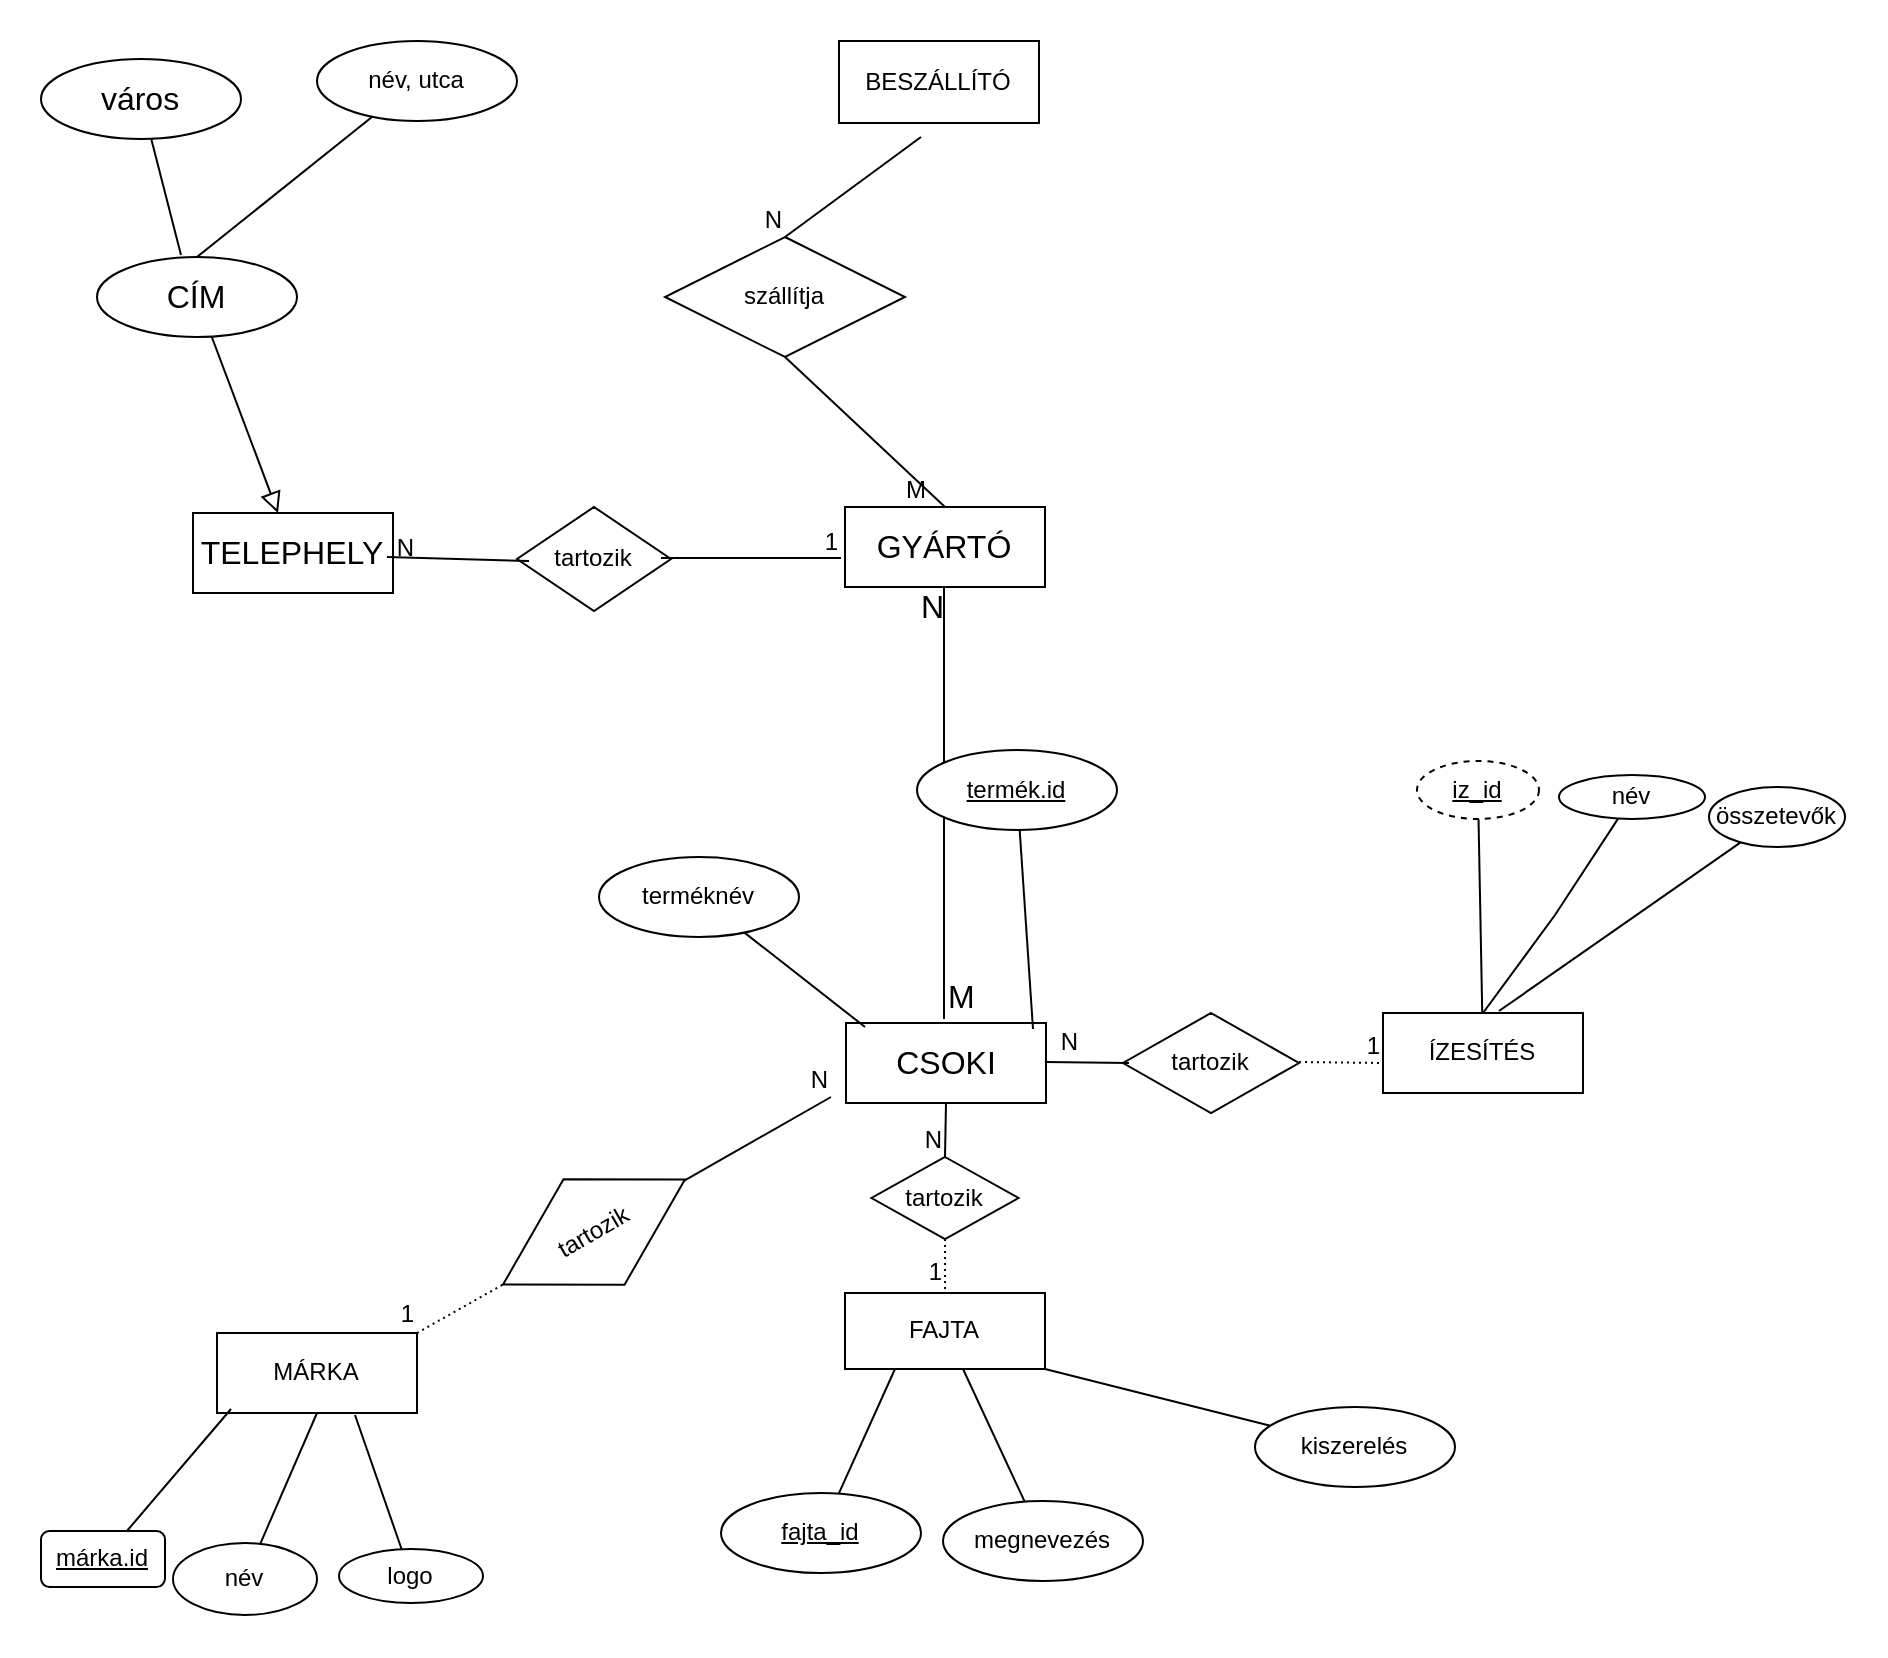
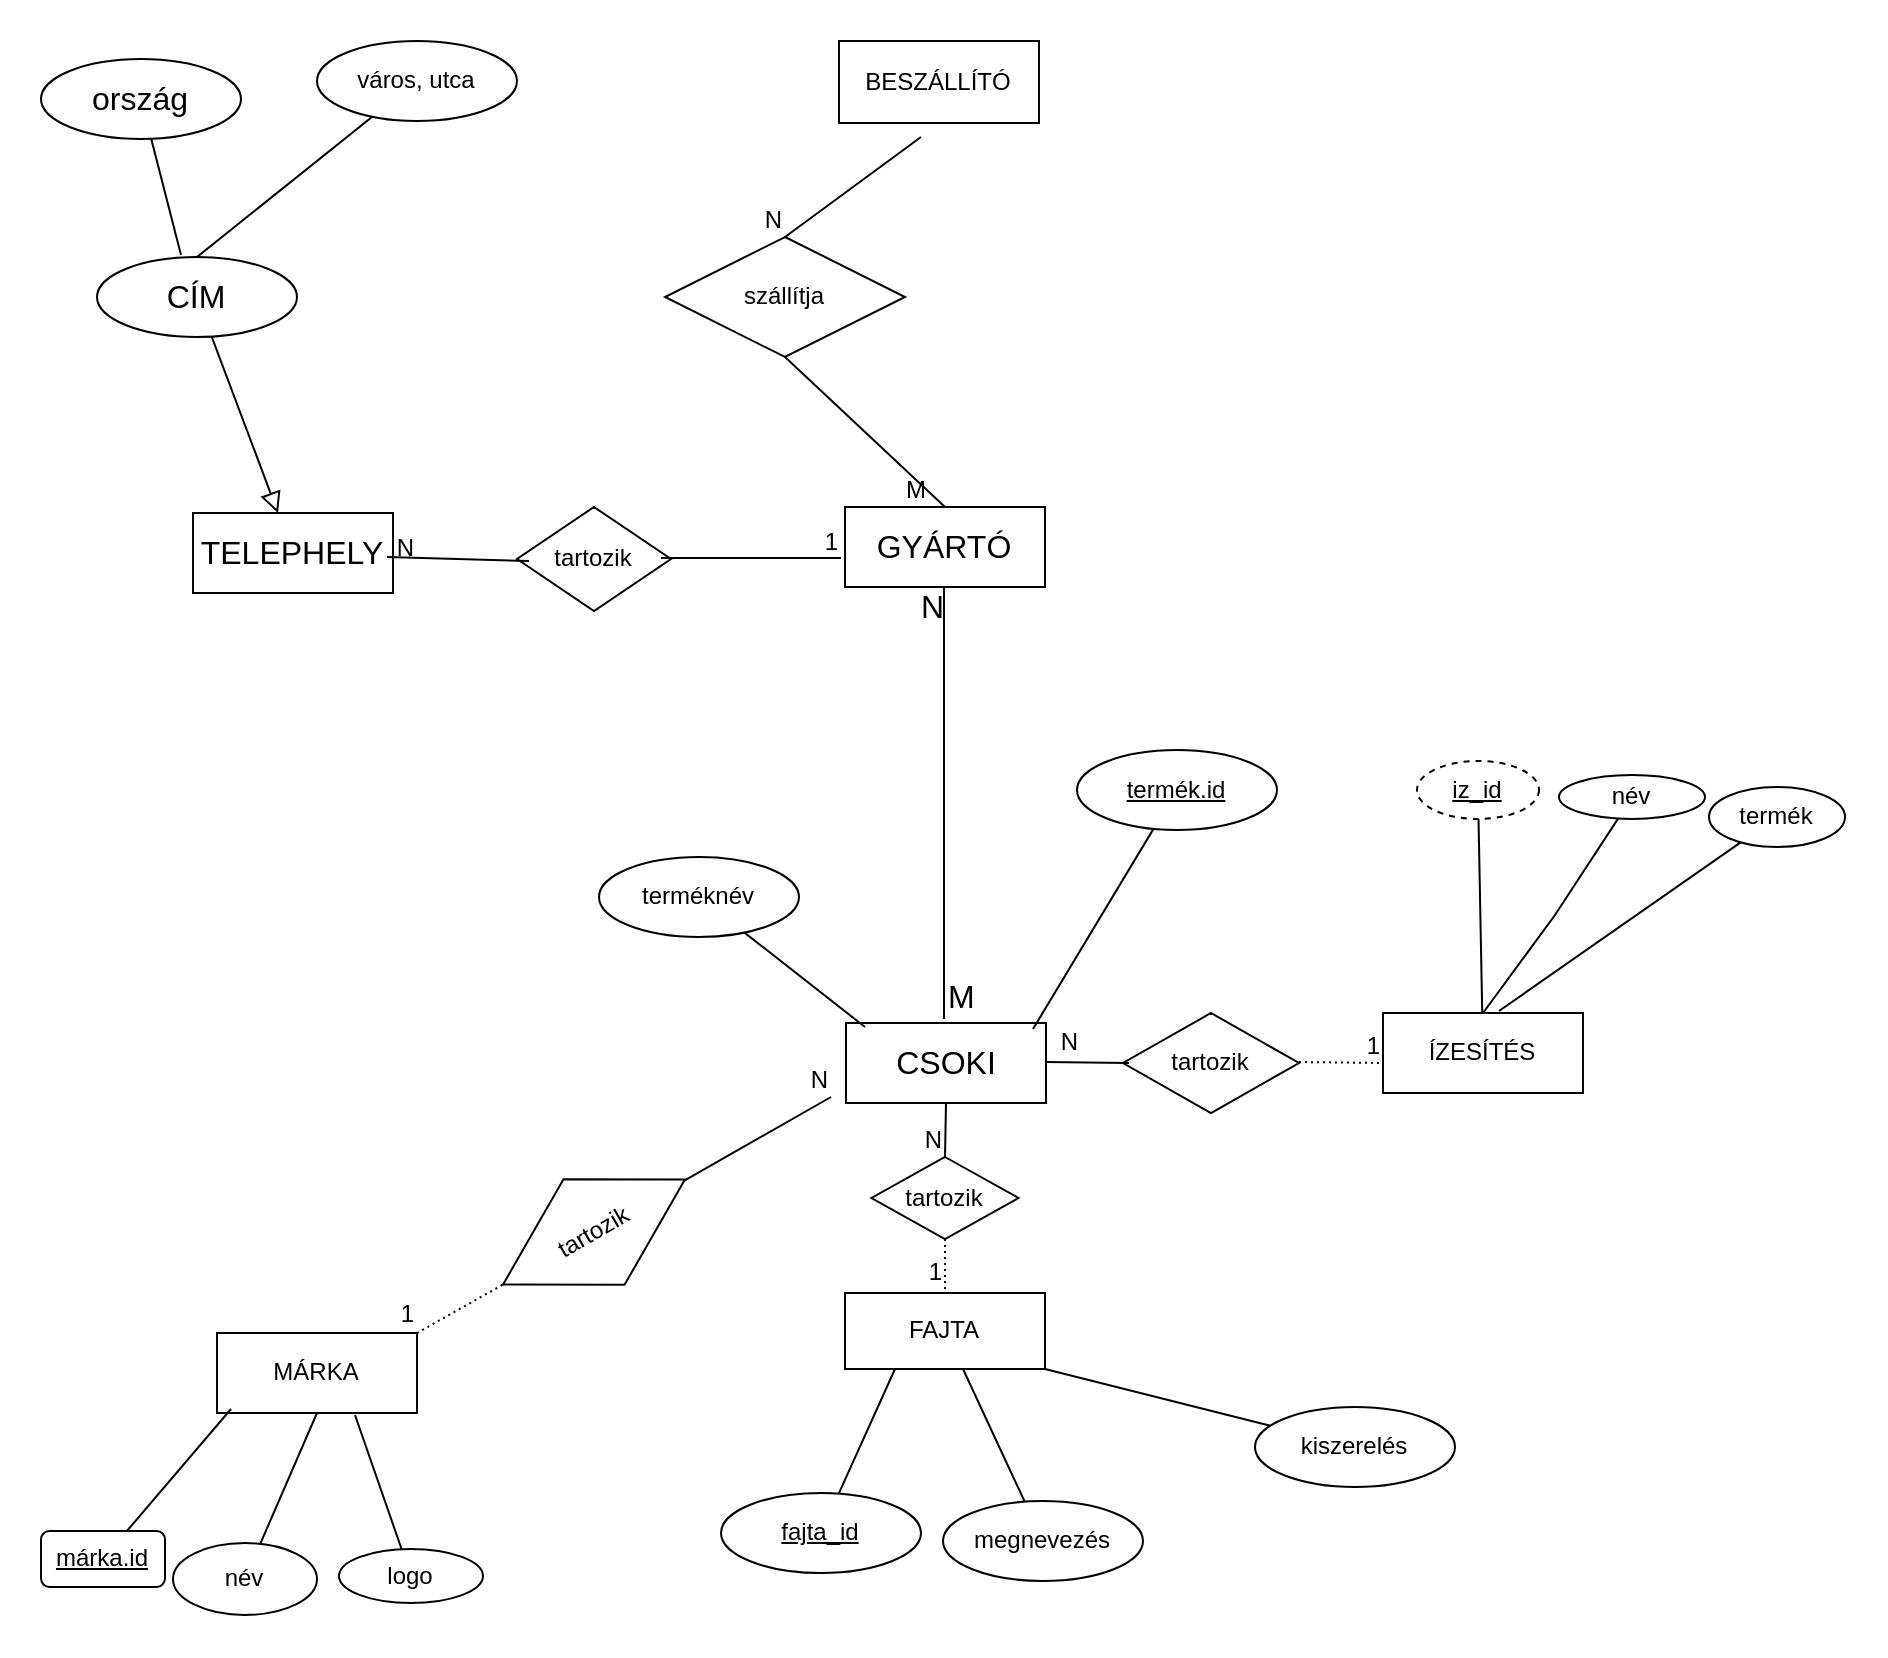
node "név, utca": label "név, utca" -> "város, utca"
node "város": label "város" -> "ország"
node "termék.id": moved (1017, 790) -> (1177, 790)
node "összetevők": label "összetevők" -> "termék"
